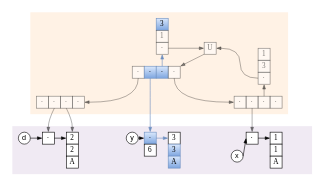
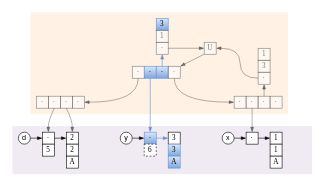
node "y": moved (132, 138) -> (126, 138)
node "5": added
node "6": style solid -> dashed
node "x": moved (237, 156) -> (228, 138)
